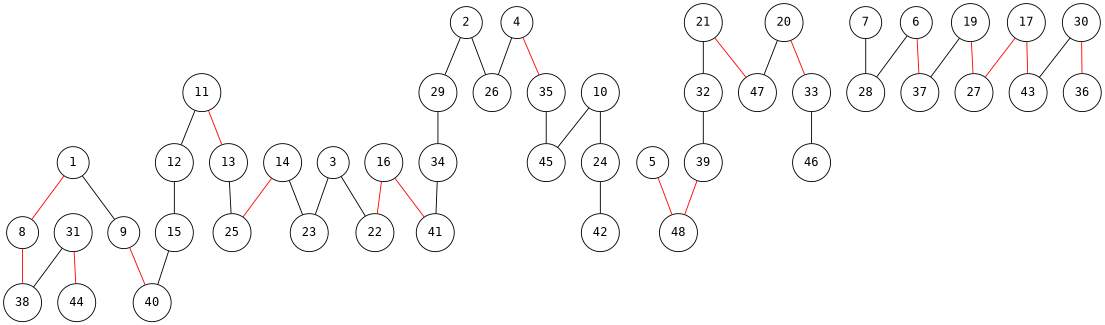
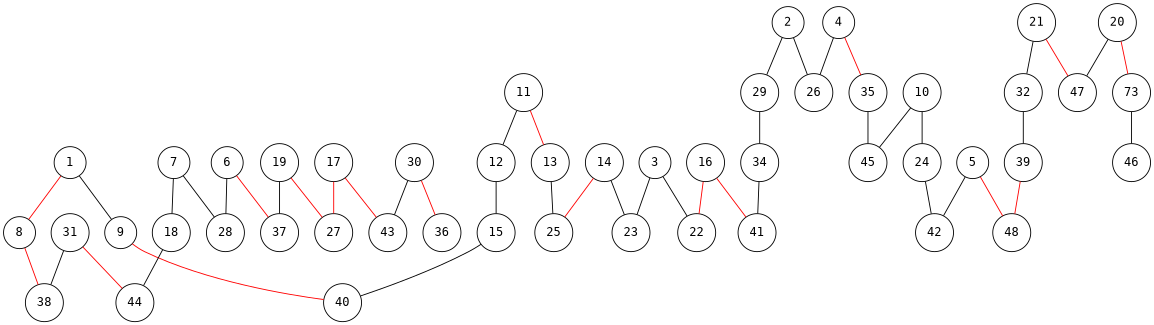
node "33": label "33" -> "73"
edge "5" -- "42": added
node "18": added
